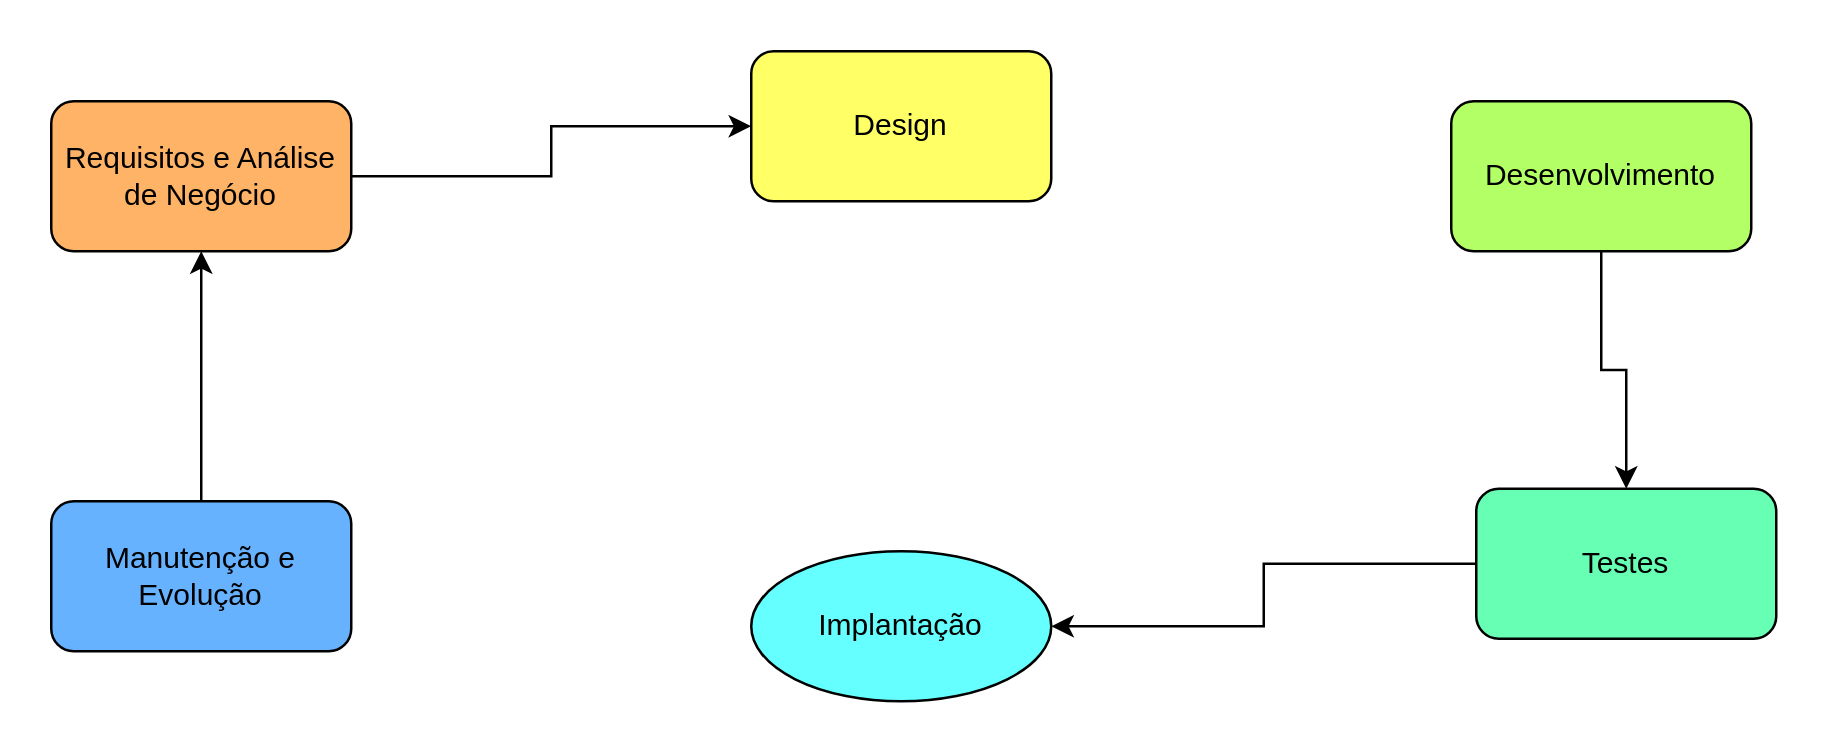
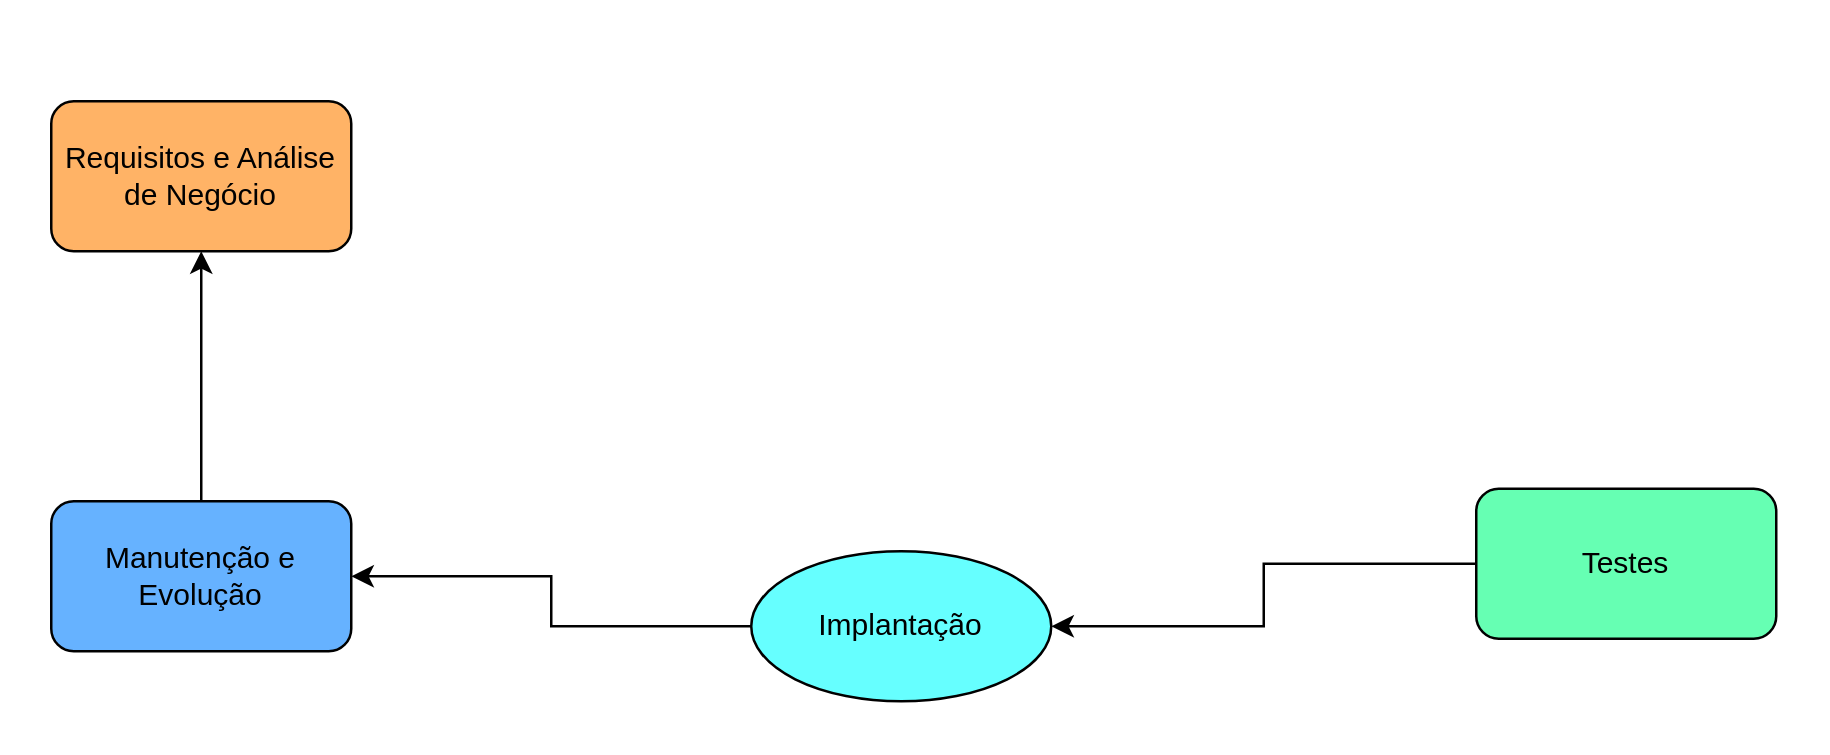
node "Design": removed
edge "Requisitos e Análise de Negócio" -> "Design": removed
node "Desenvolvimento": removed
edge "Desenvolvimento" -> "Testes": removed
edge "Implantação" -> "Manutenção e Evolução": added
